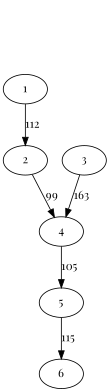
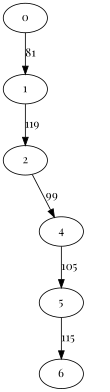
node "0": added
edge "1" -> "2": label "112" -> "119"
node "3": removed
